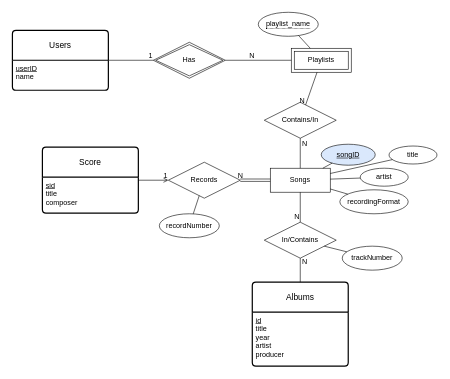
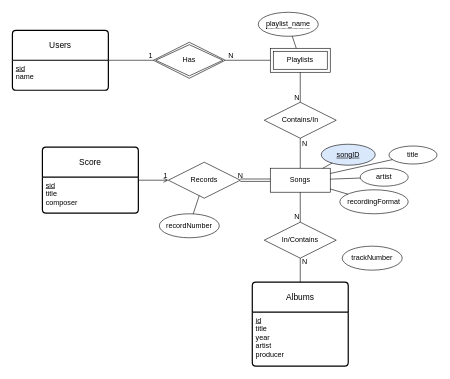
node "Playlists": moved (321, 60) -> (300, 60)
node "userID name": label "userID name" -> "sid name"
edge "In/Contains" -- "trackNumber": removed
